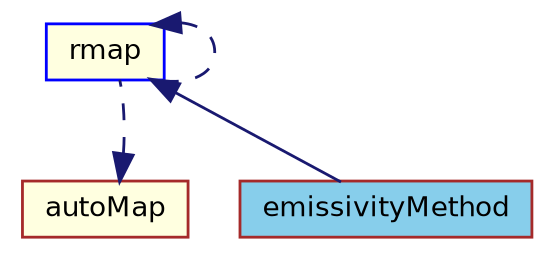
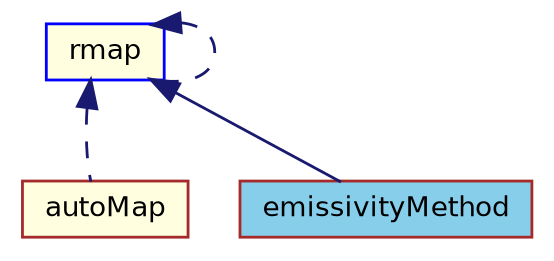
edge "rmap" -> "autoMap": reversed
